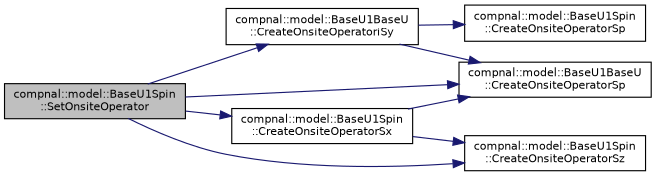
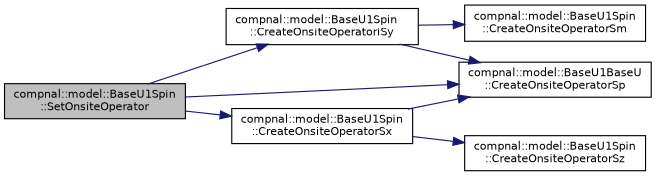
node "compnal::model::BaseU1Spin ::CreateOnsiteOperatorSp": label "compnal::model::BaseU1Spin ::CreateOnsiteOperatorSp" -> "compnal::model::BaseU1Spin ::CreateOnsiteOperatorSm"
node "compnal::model::BaseU1BaseU ::CreateOnsiteOperatoriSy": label "compnal::model::BaseU1BaseU ::CreateOnsiteOperatoriSy" -> "compnal::model::BaseU1Spin ::CreateOnsiteOperatoriSy"
edge "compnal::model::BaseU1Spin ::SetOnsiteOperator" -> "compnal::model::BaseU1Spin ::CreateOnsiteOperatorSz": removed
